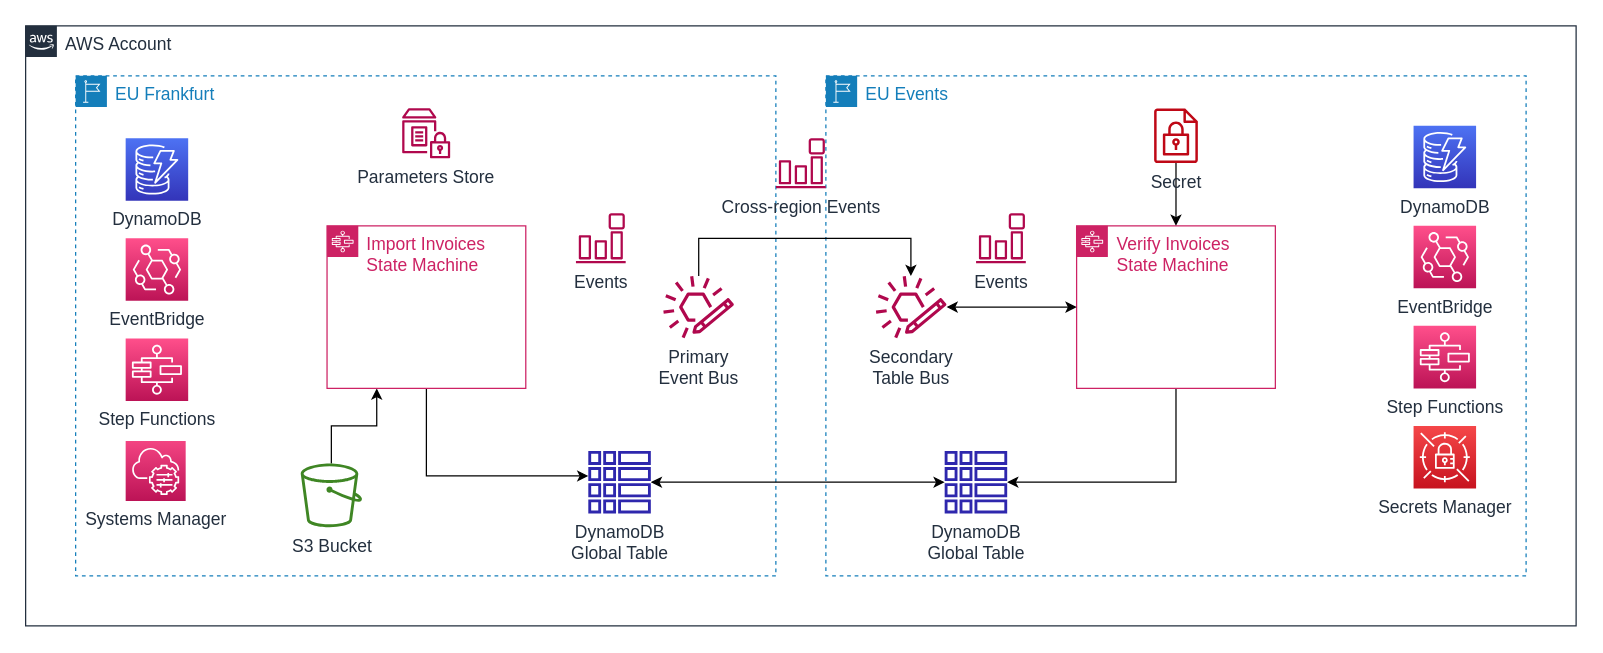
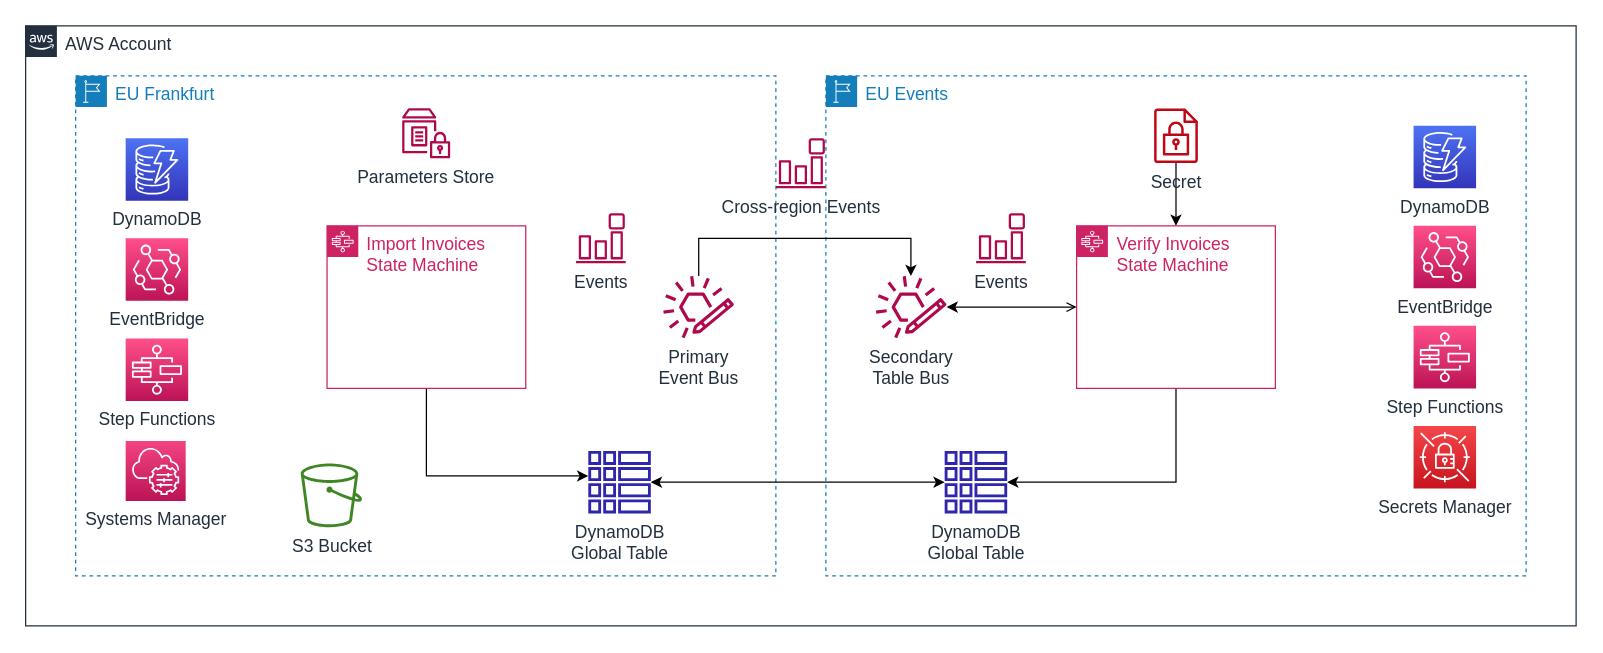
edge "Secondary Table Bus" -- "Verify InvoicesState Machine": arrowhead classic -> open
edge "S3 Bucket" -> "Import InvoicesState Machine": removed
